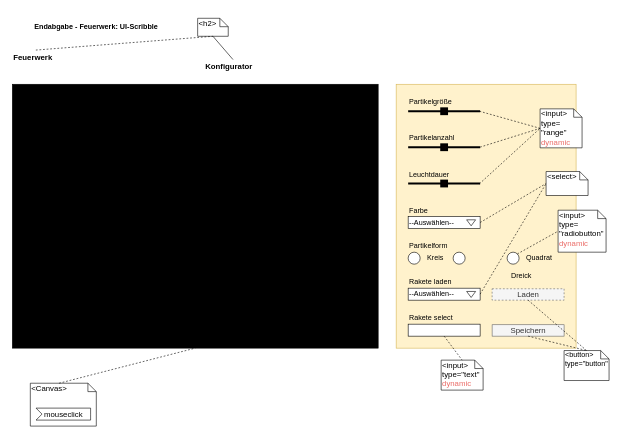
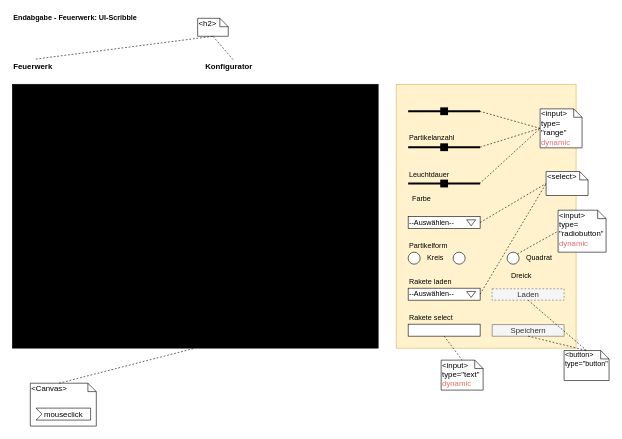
node "Endabgabe - Feuerwerk: UI-Scribble": moved (99, 27) -> (78, 18)
edge "<h2>" -- "Konfigurator": style solid -> dashed
node "Feuerwerk": moved (36, 57) -> (36, 66)
node "Partikelgröße": removed
node "Farbe": moved (423, 211) -> (426, 199)
